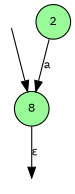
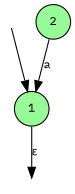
node "8": label "8" -> "1"
